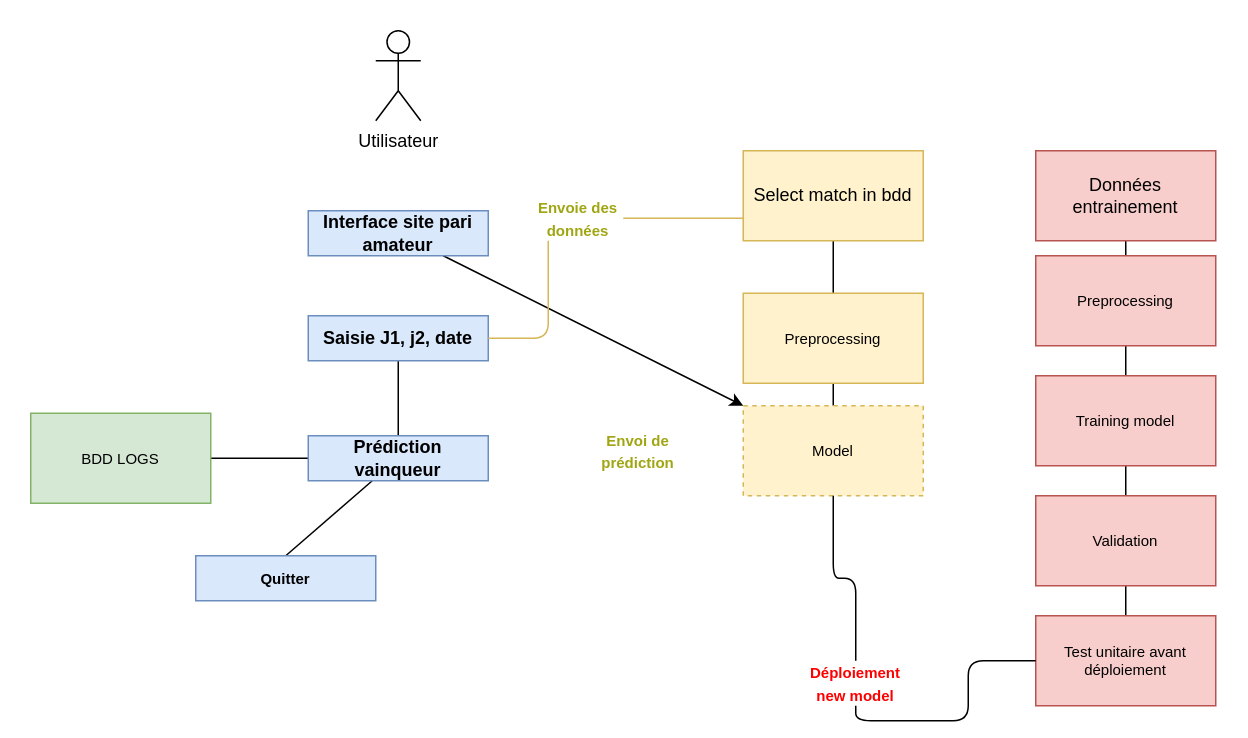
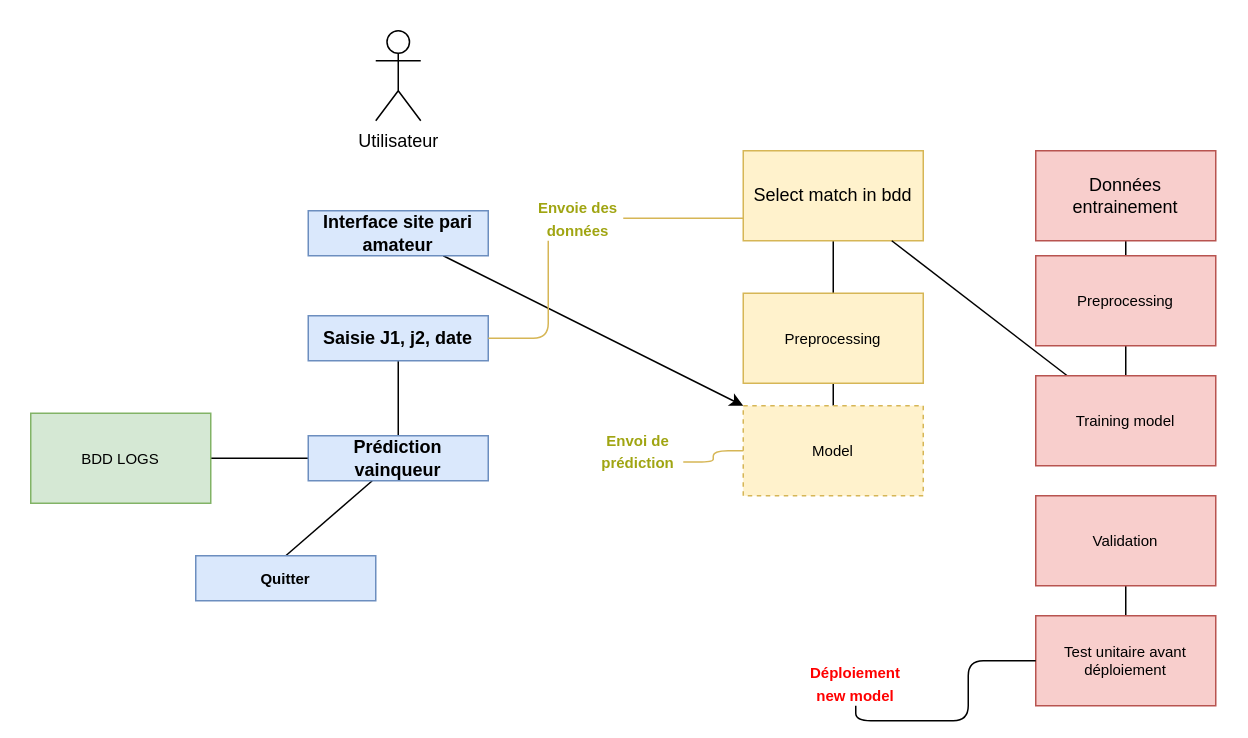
edge "Envoi de prédiction" -- "Model": added
edge "Training model" -- "Validation": now "Training model" -- "Select match in bdd"
edge "Model" -- "Déploiement new model": removed
